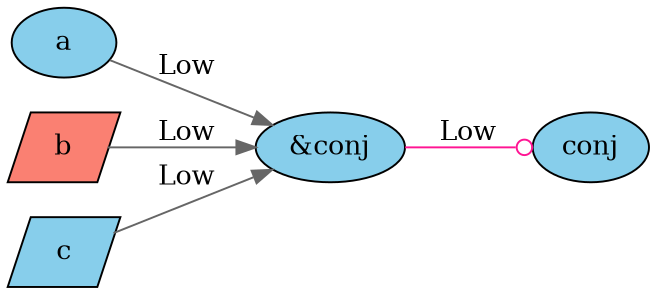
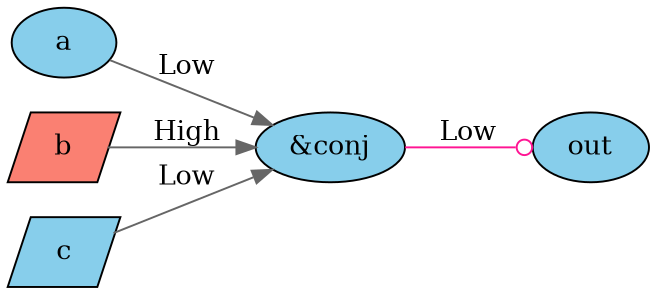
edge "b" -> "&conj": label "Low" -> "High"
node "conj": label "conj" -> "out"
